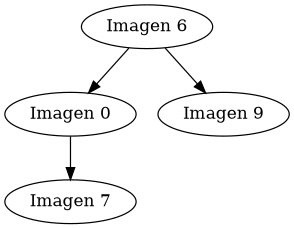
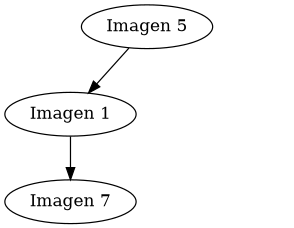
node "Imagen 6": label "Imagen 6" -> "Imagen 5"
node "Imagen 0": label "Imagen 0" -> "Imagen 1"
node "Imagen 9": removed
